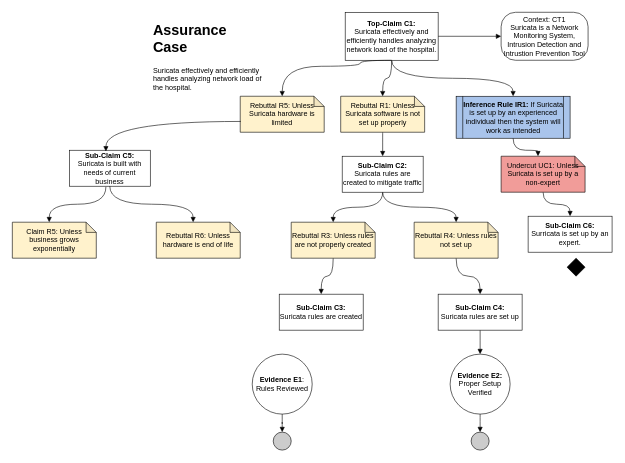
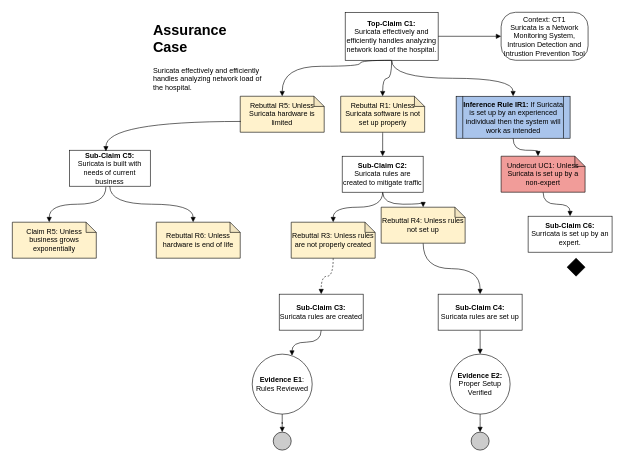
node "Rebuttal R4: Unless rules not set up": moved (456, 240) -> (423, 225)
edge "Rebuttal R3: Unless rules are not properly created" -> "Sub-Claim C3: Suricata rules are created": style solid -> dashed
edge "Sub-Claim C3: Suricata rules are created" -> "Evidence E1: Rules Reviewed": added
